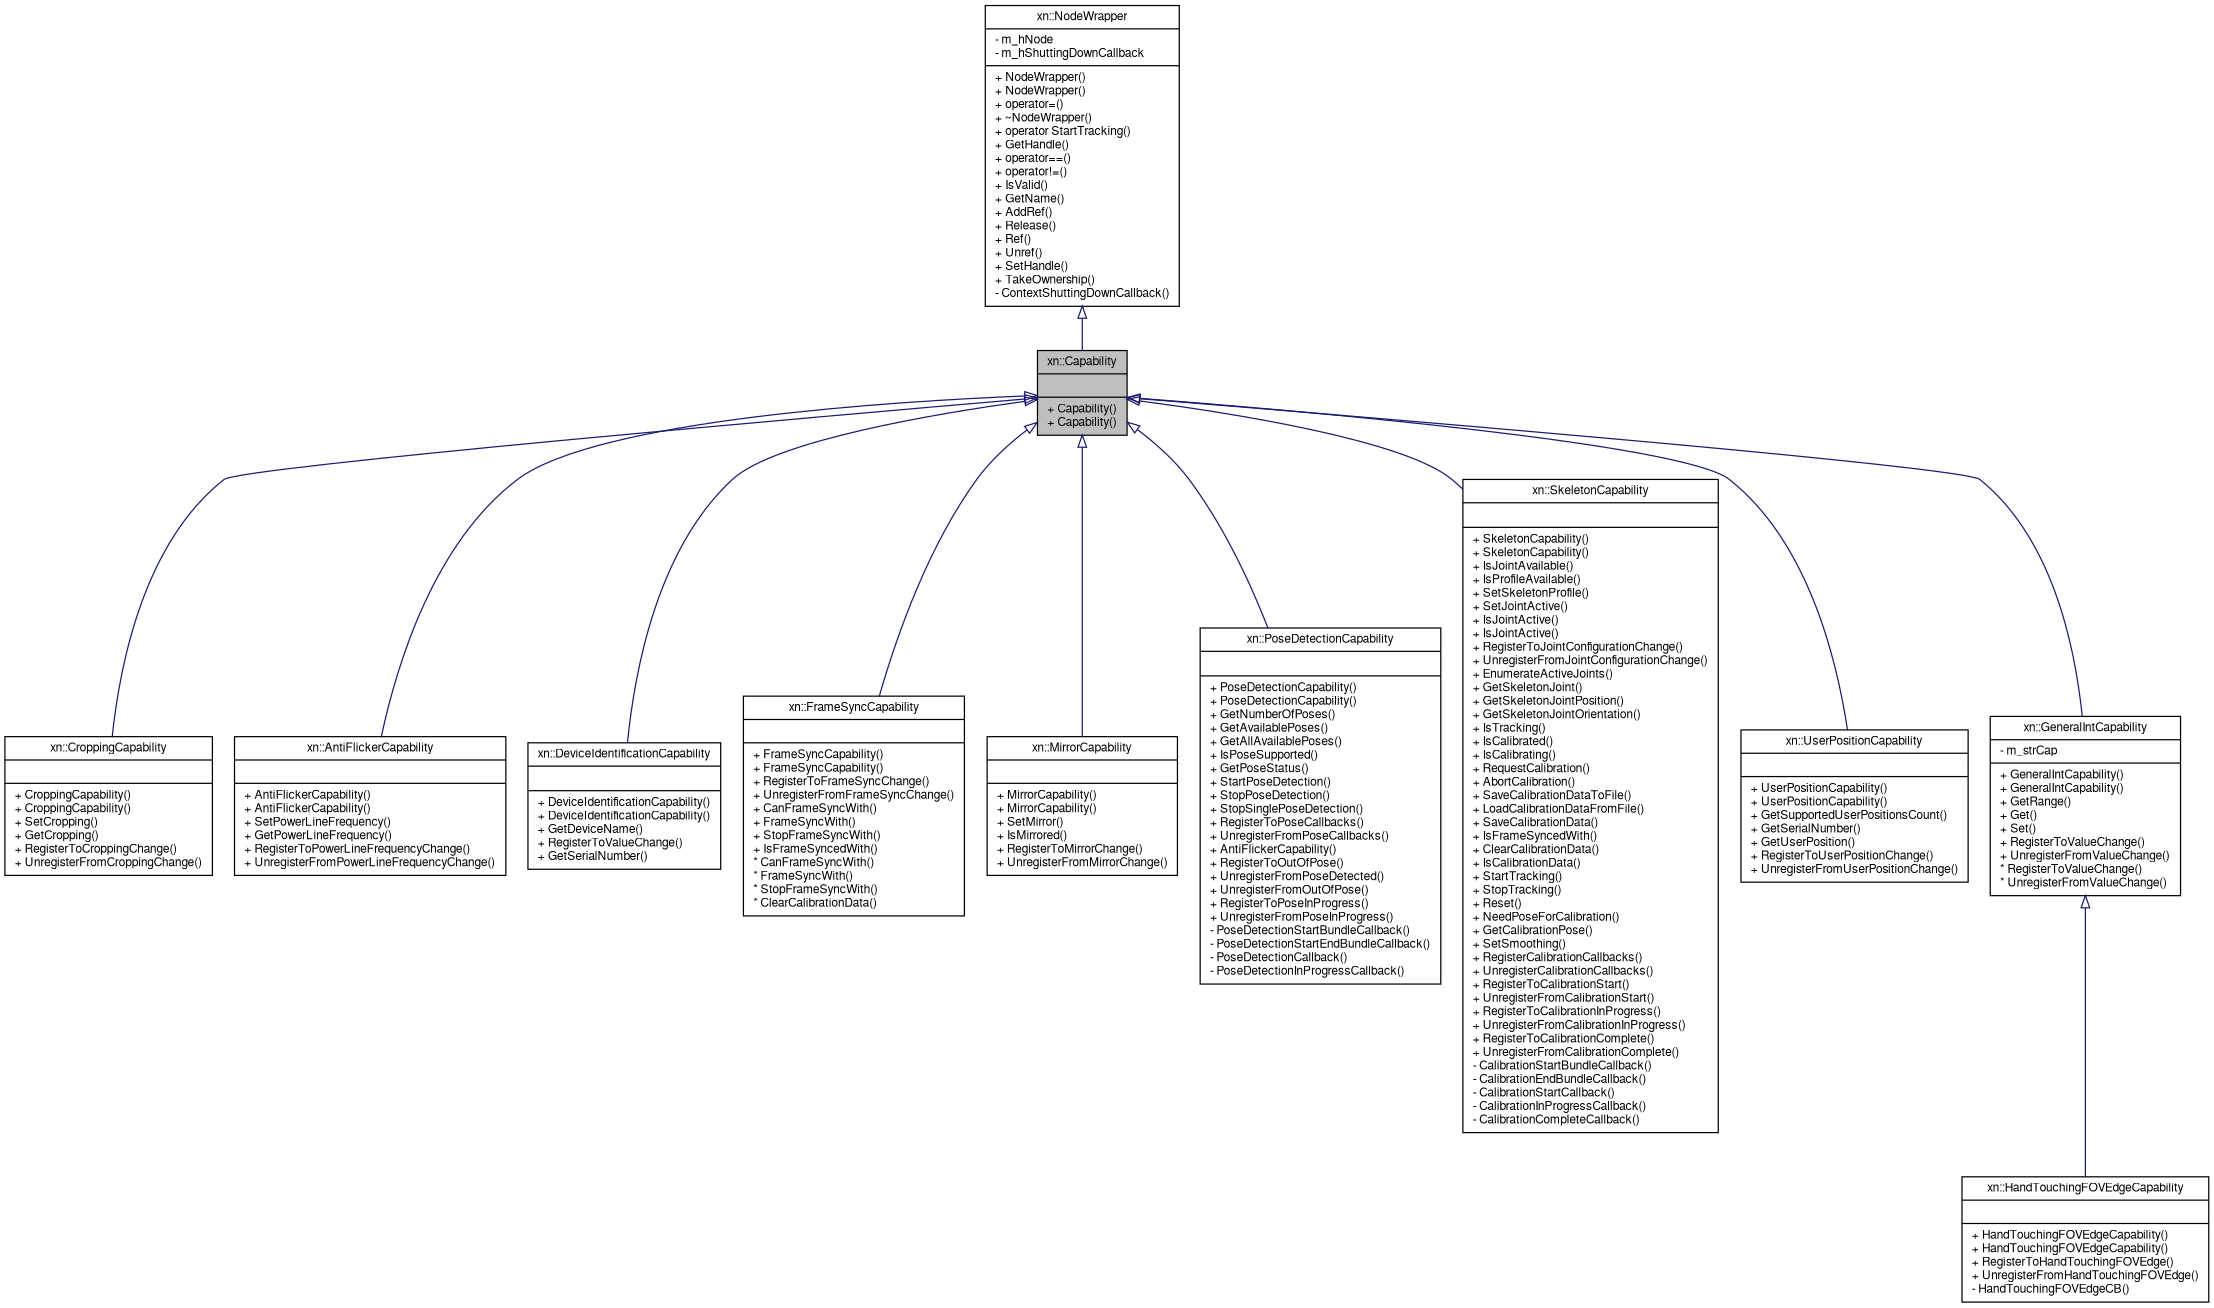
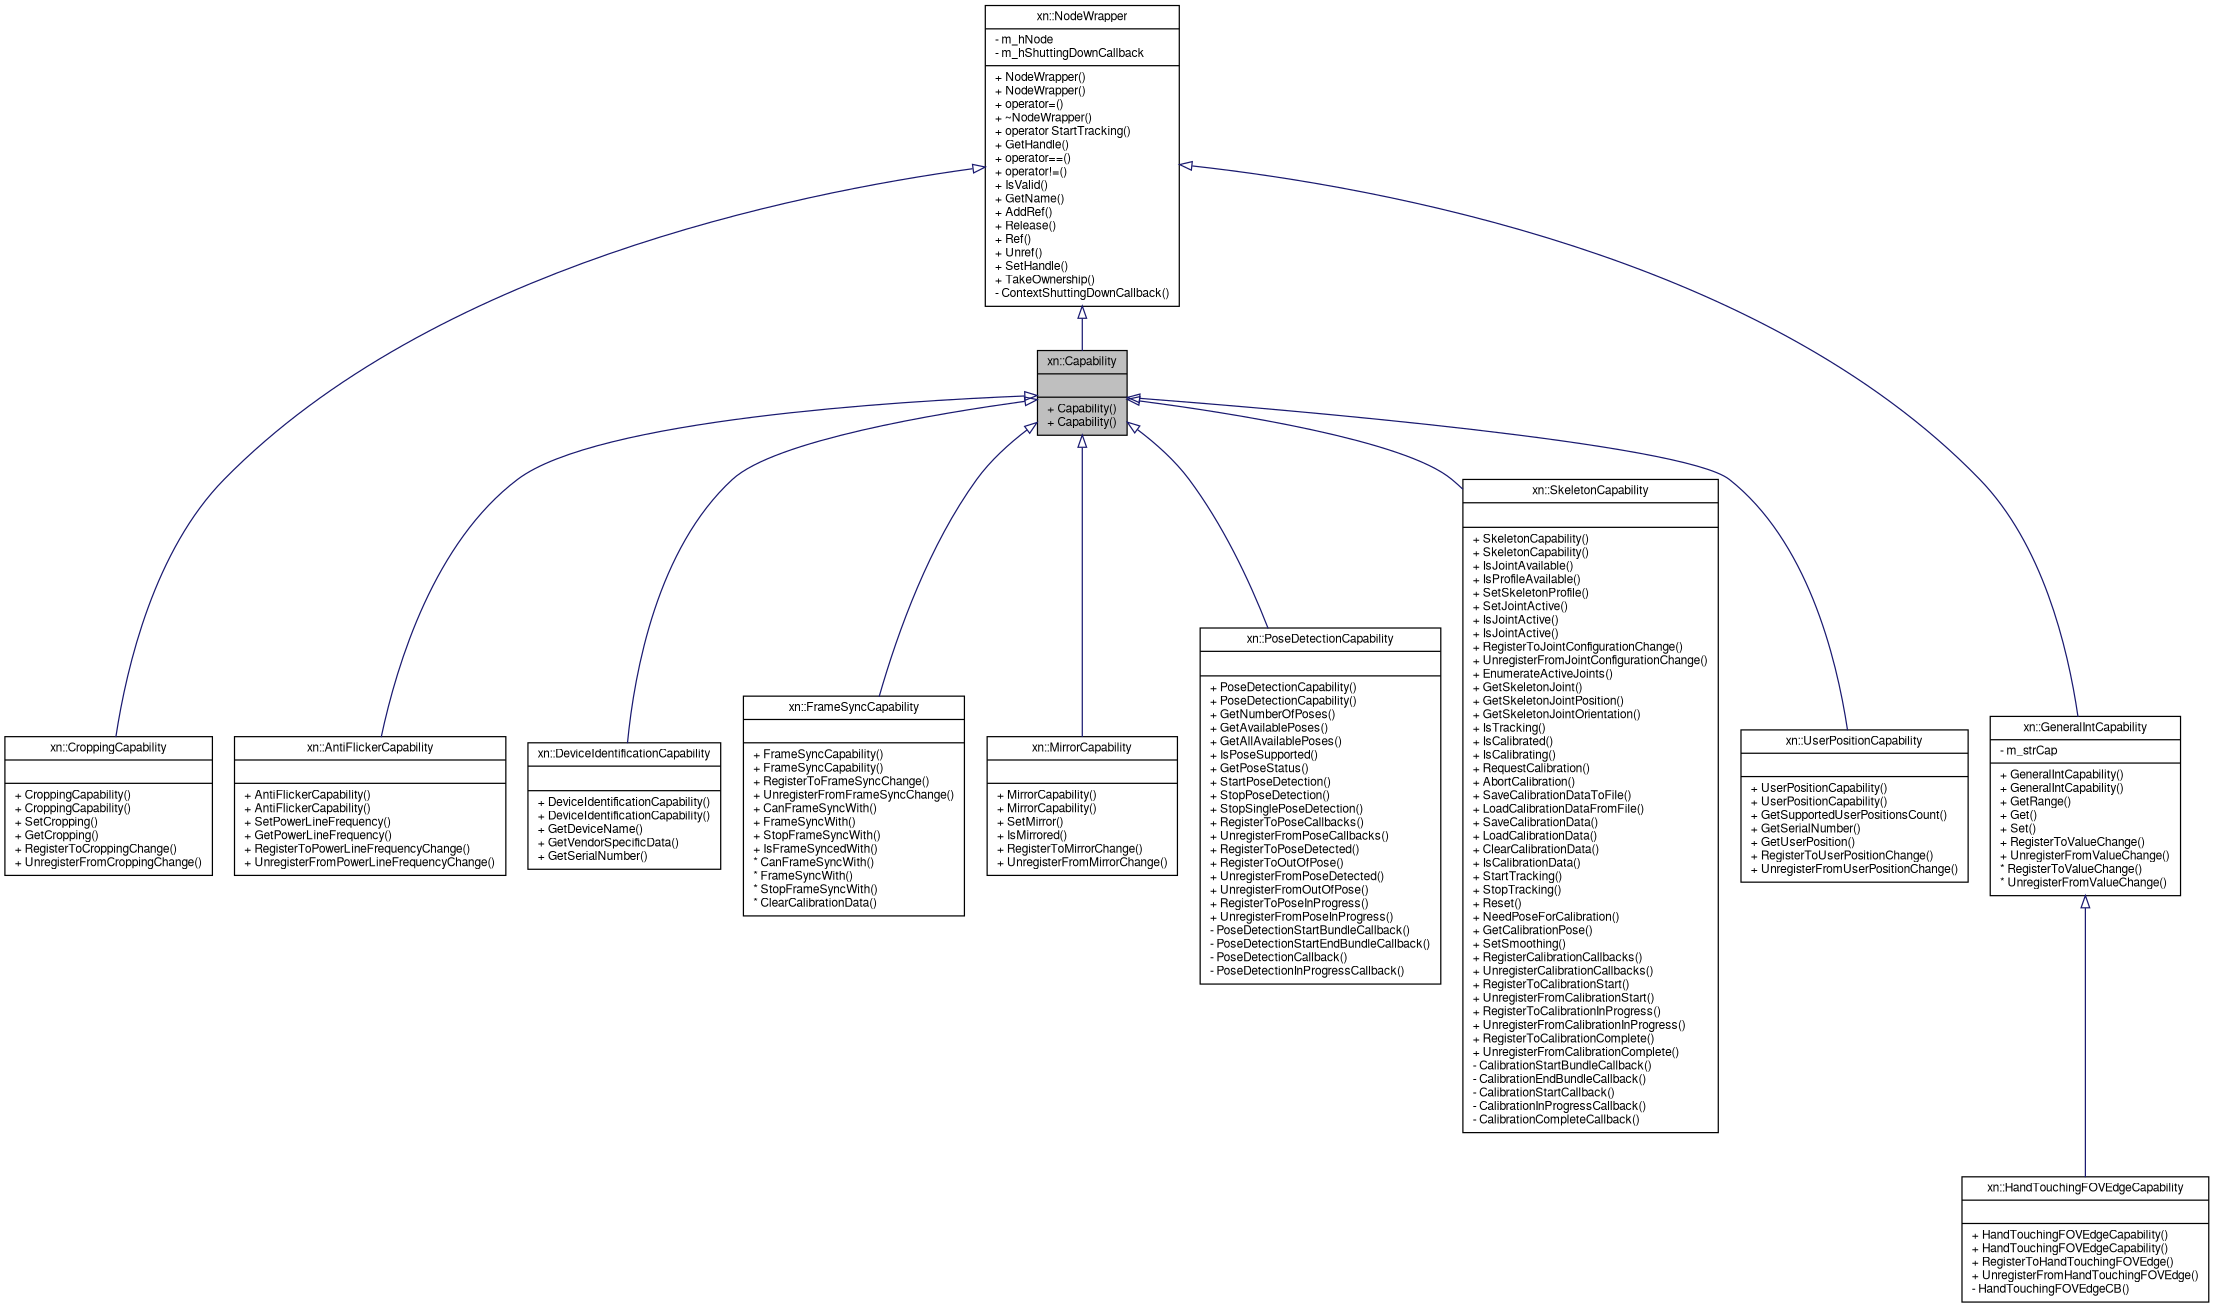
edge "xn::GeneralIntCapability" -> "xn::Capability": now "xn::GeneralIntCapability" -> "xn::NodeWrapper"
edge "xn::CroppingCapability" -> "xn::Capability": now "xn::CroppingCapability" -> "xn::NodeWrapper"
node "xn::SkeletonCapability": text "+ IsFrameSyncedWith()" -> "+ LoadCalibrationData()"
node "xn::DeviceIdentificationCapability": text "+ RegisterToValueChange()" -> "+ GetVendorSpecificData()"
node "xn::PoseDetectionCapability": text "+ AntiFlickerCapability()" -> "+ RegisterToPoseDetected()"
